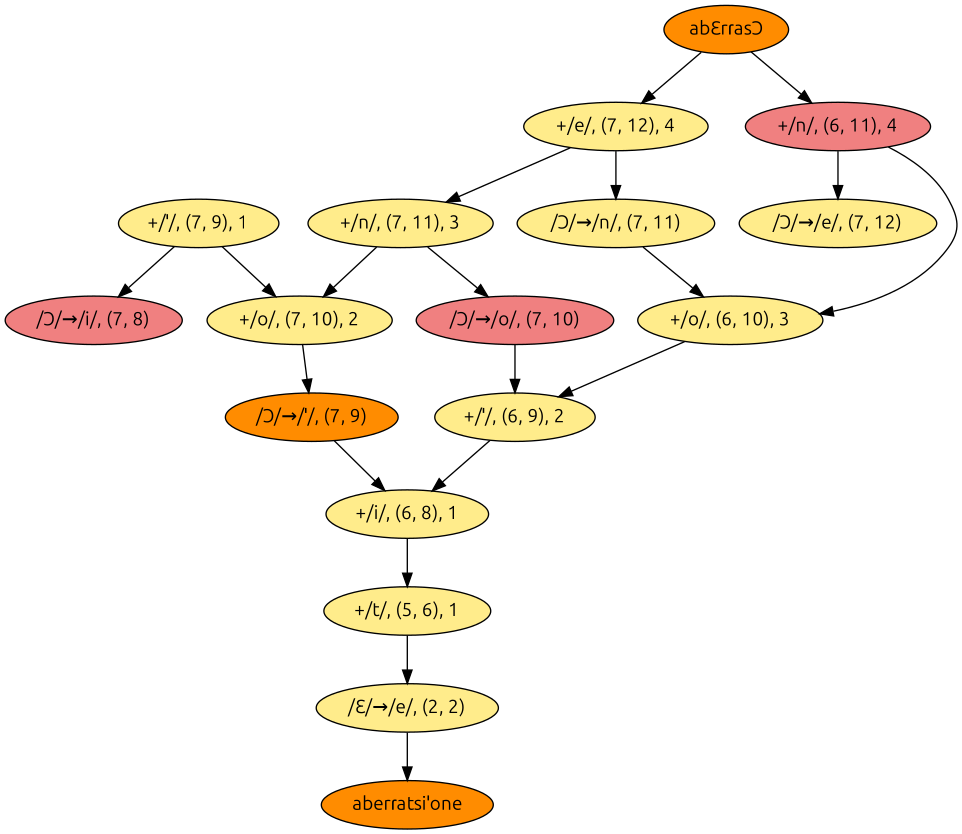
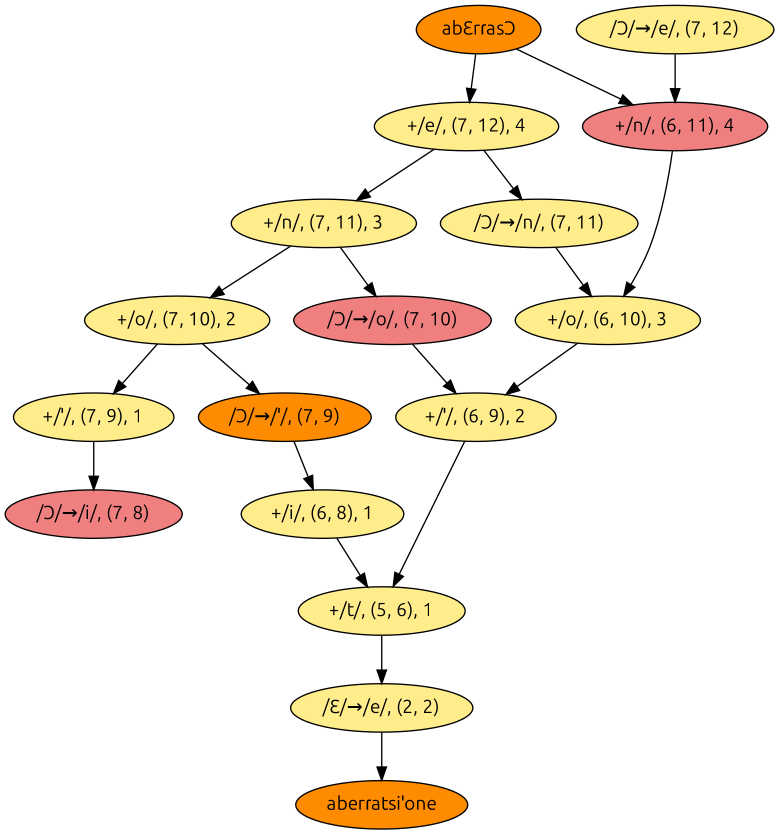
edge "+/n/, (6, 11), 4" -> "/ɔ/→/e/, (7, 12)": reversed
edge "+/ˈ/, (7, 9), 1" -> "+/o/, (7, 10), 2": reversed
edge "+/ˈ/, (6, 9), 2" -> "+/i/, (6, 8), 1": now "+/ˈ/, (6, 9), 2" -> "+/t/, (5, 6), 1"
